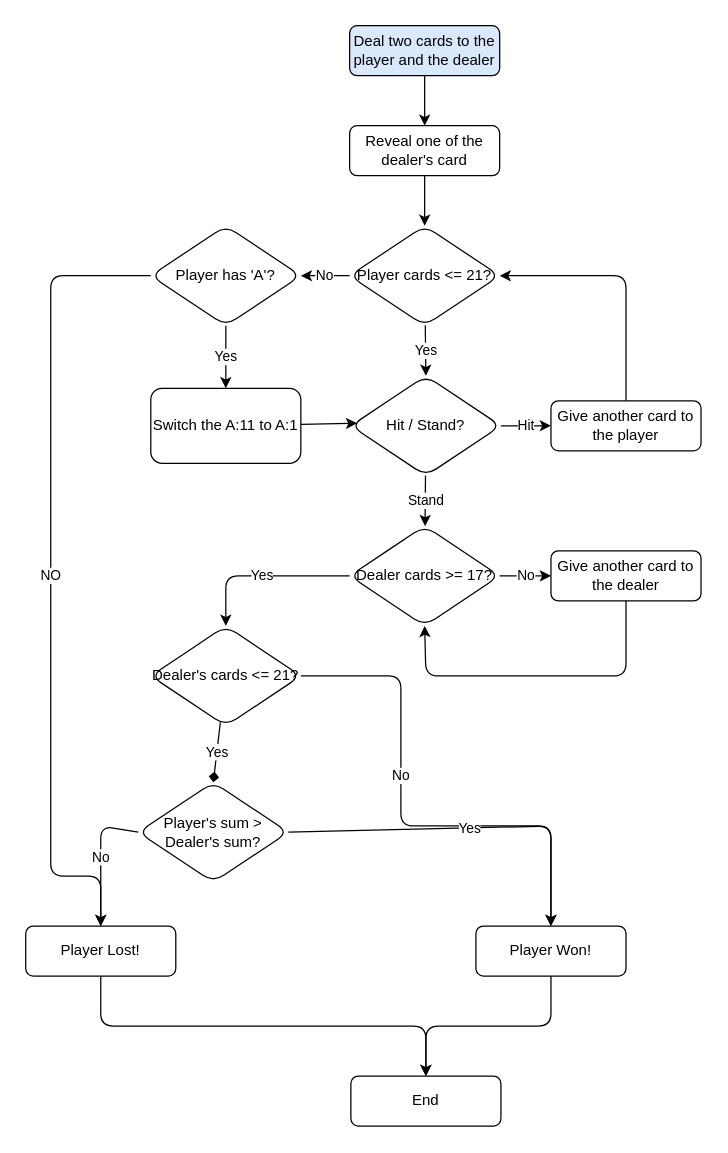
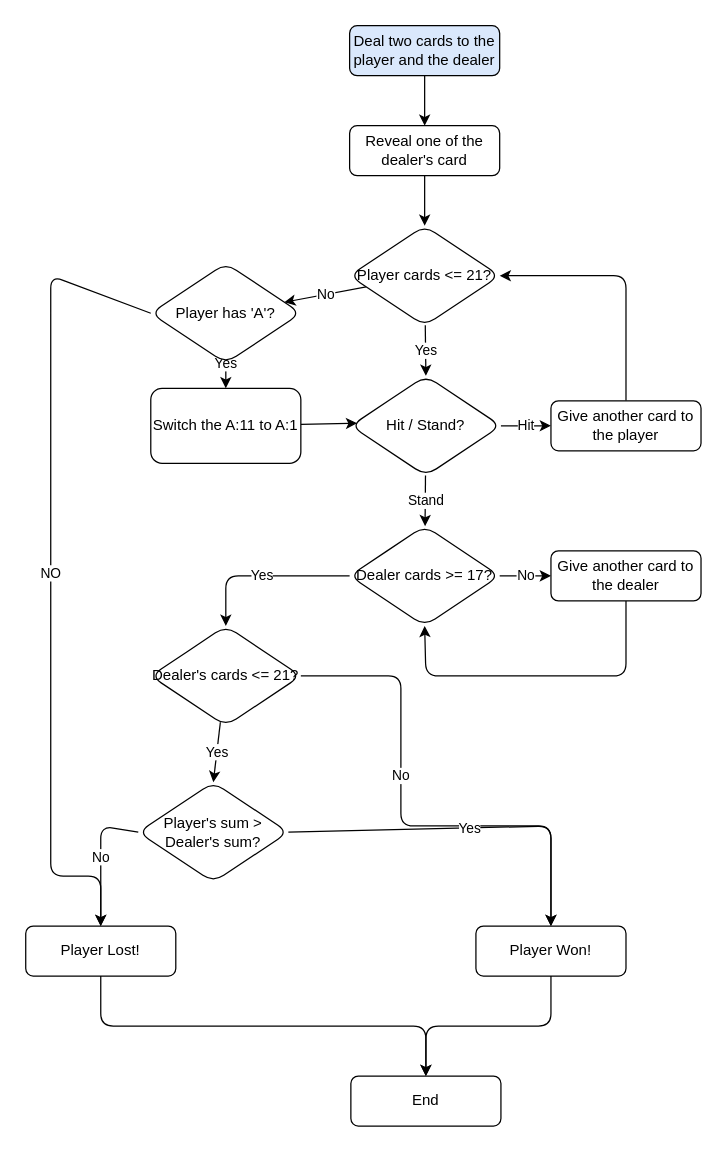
node "Player has 'A'?": moved (226, 276) -> (226, 313)
edge "Dealer's cards <= 21?" -> "Player's sum > Dealer's sum?": arrowhead diamond -> classic
